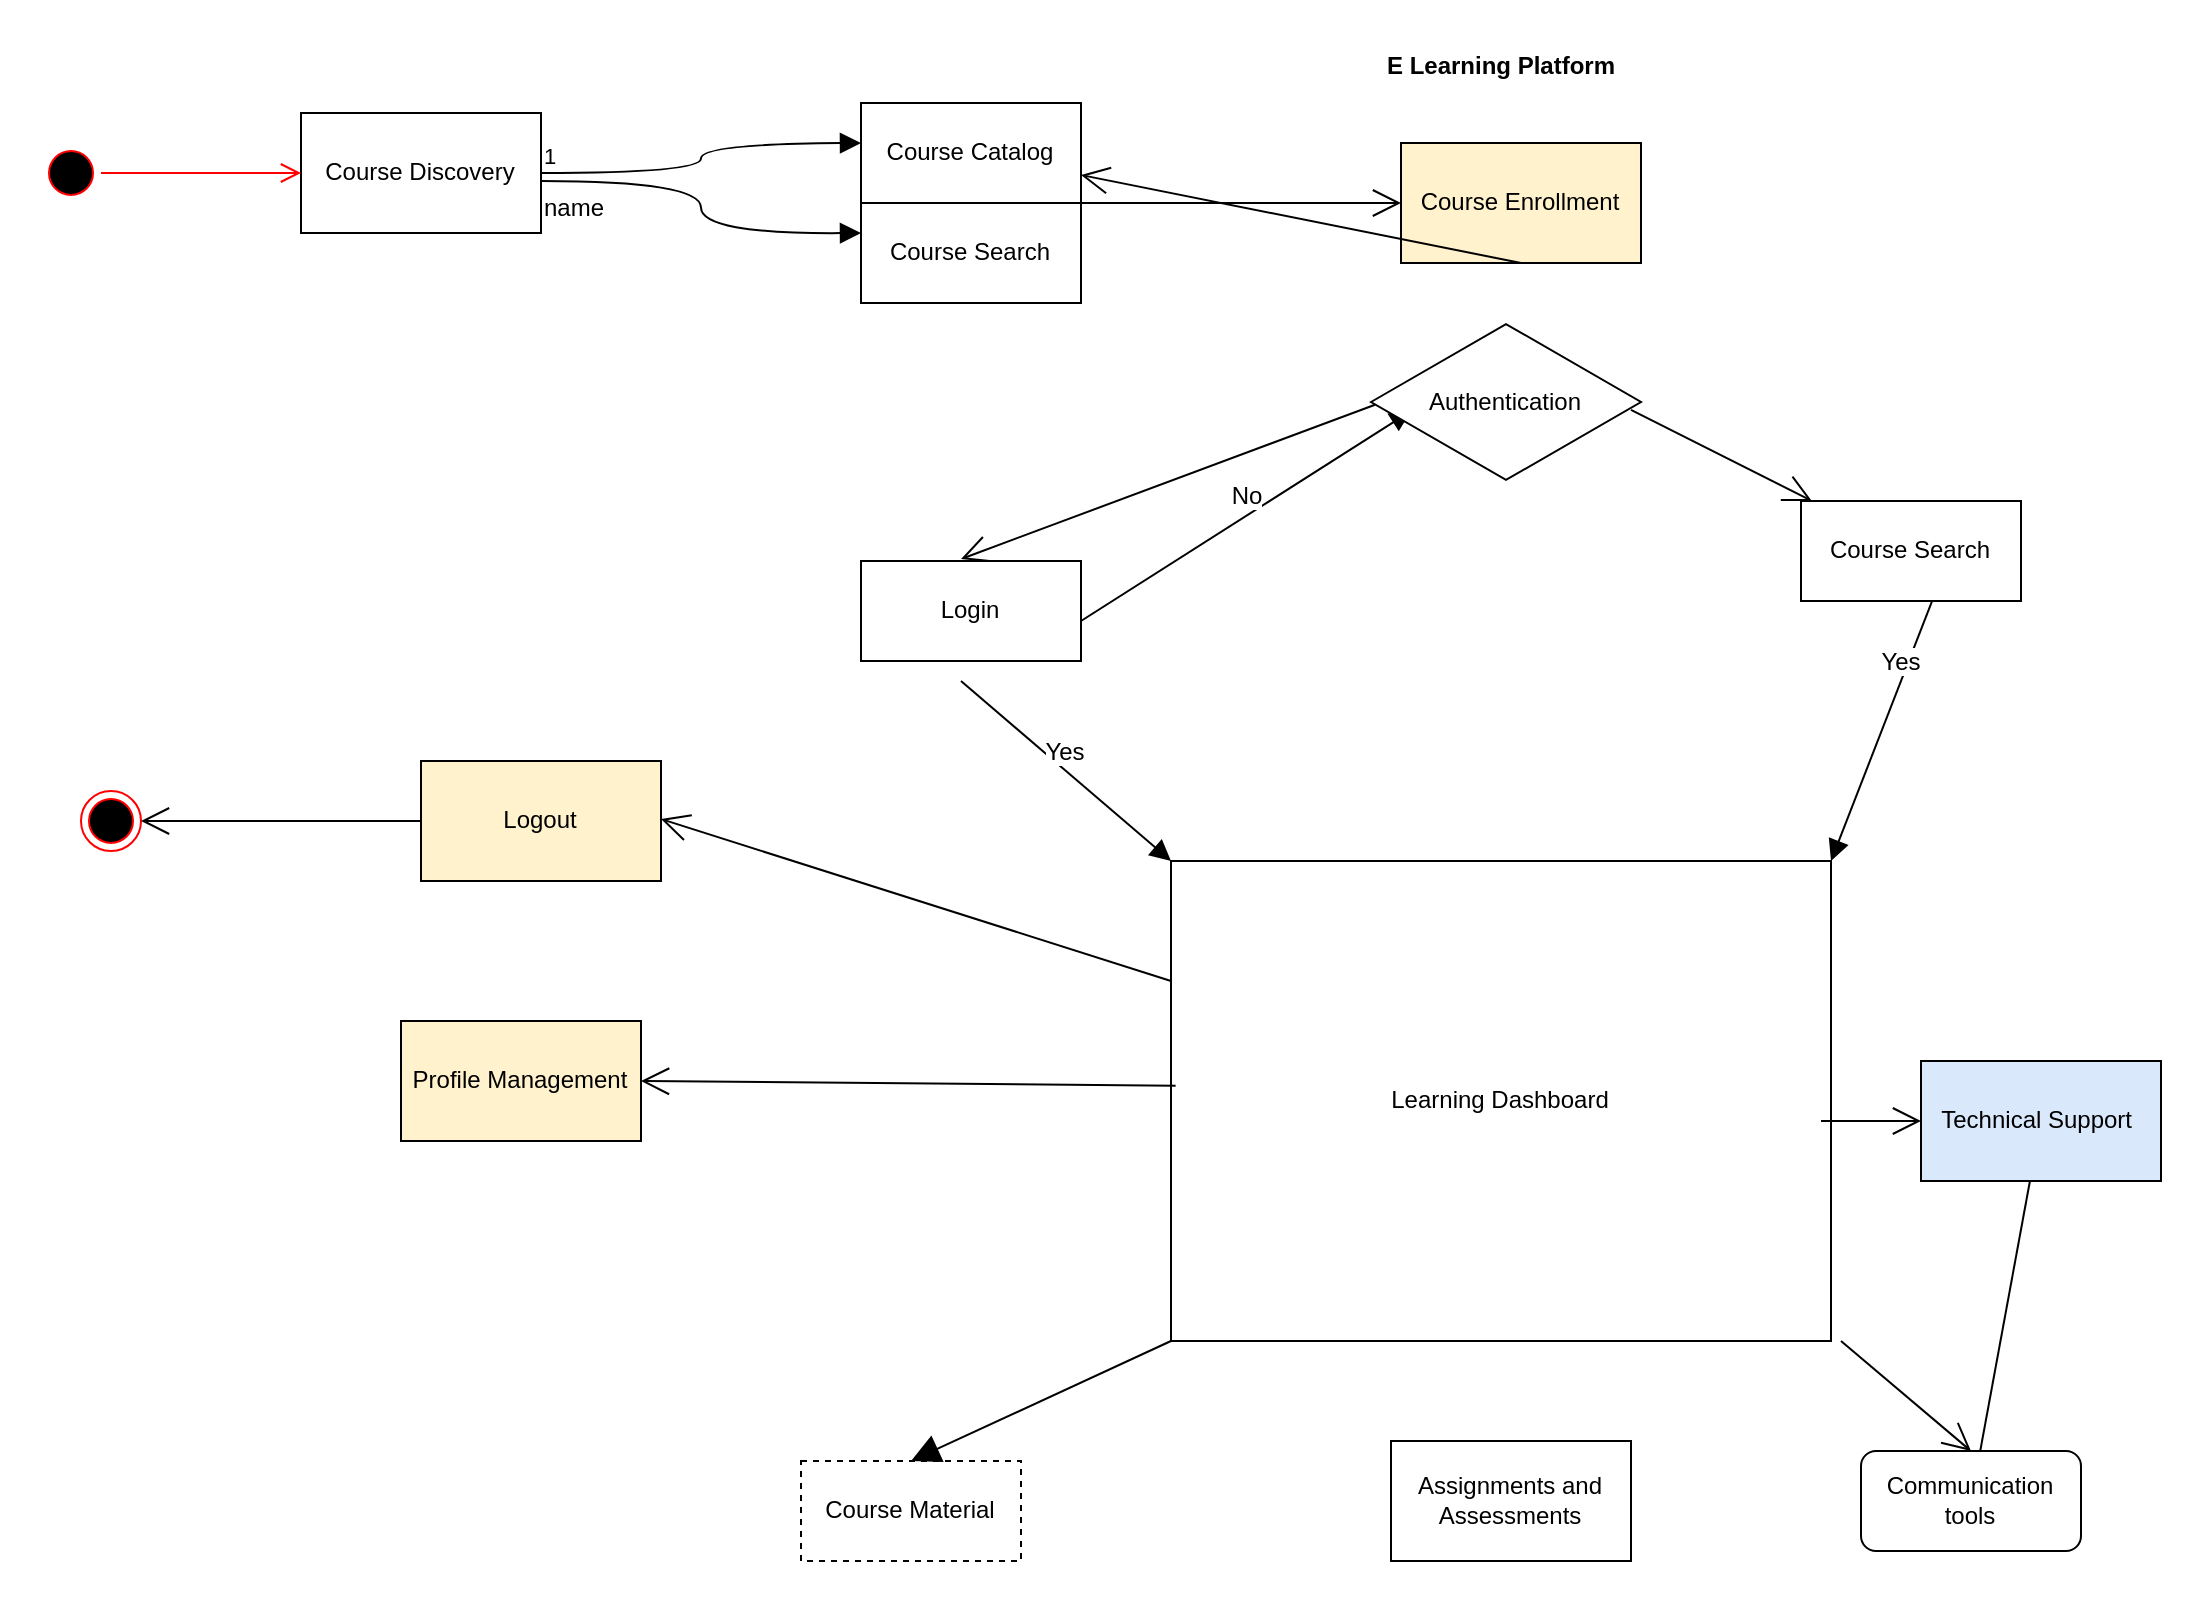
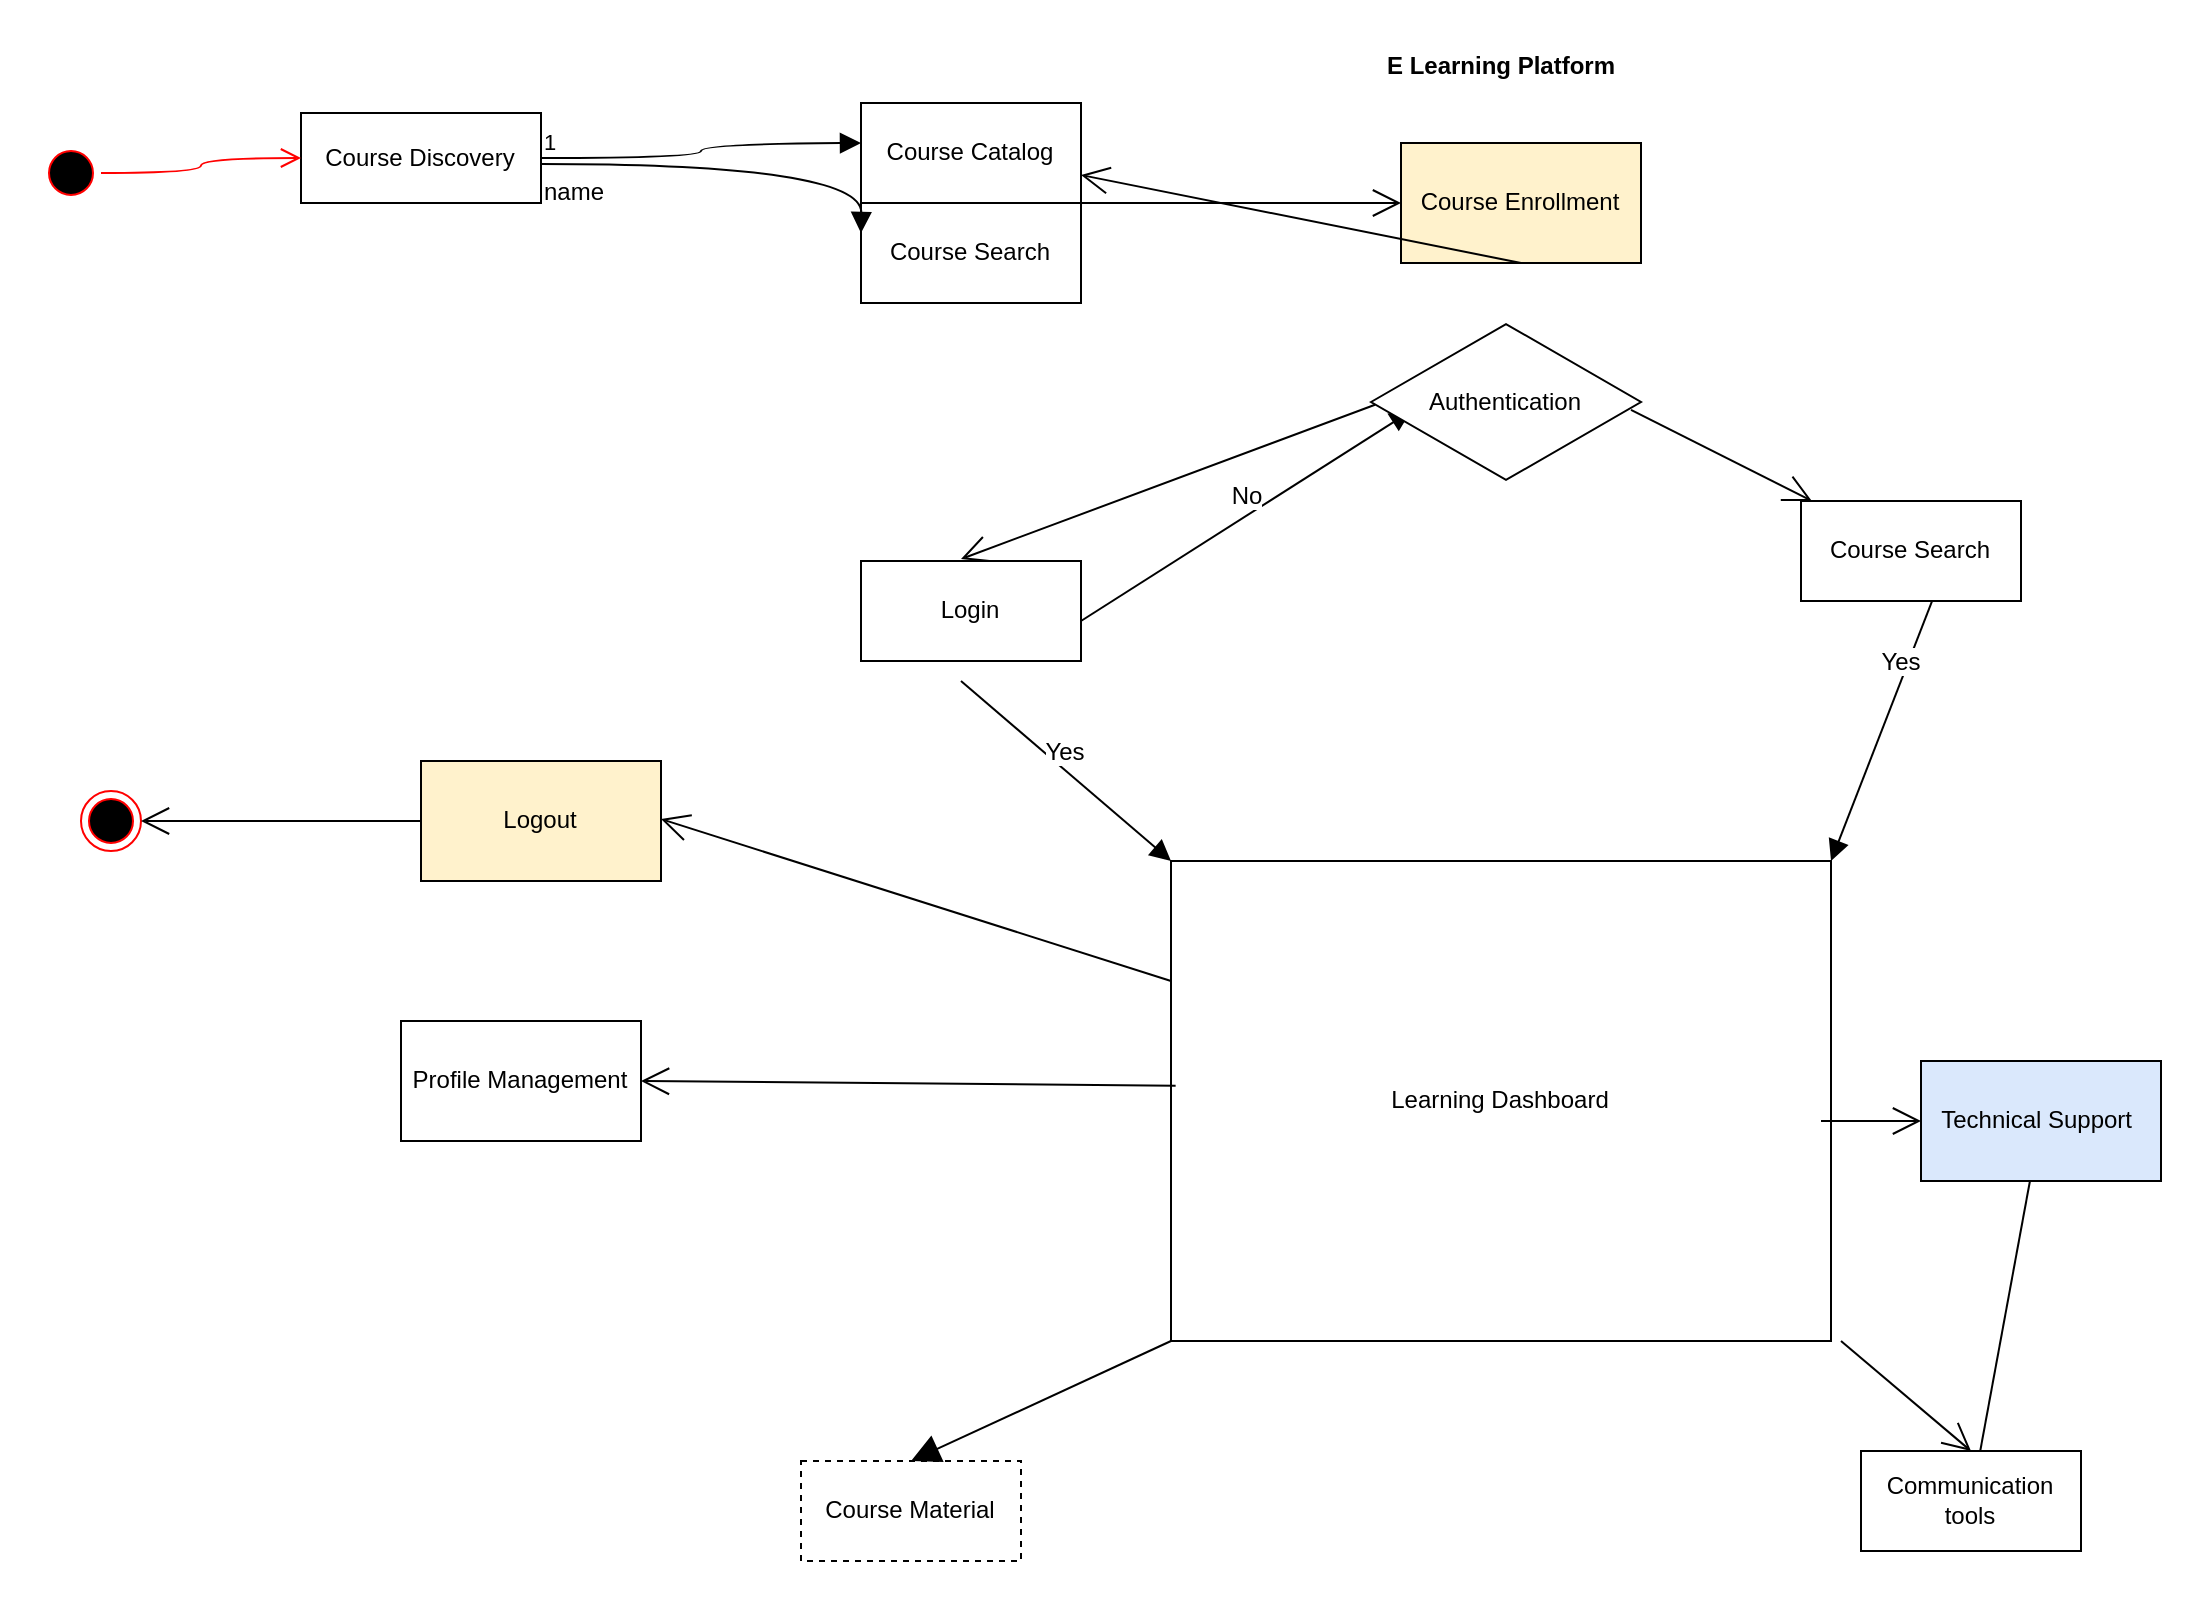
node "Course Discovery": size 240x120 -> 240x90
node "Profile Management": fillcolor #fff2cc -> #ffffff
node "Assignments and Assessments": removed
node "Communication tools": shape rounded rectangle -> rectangle
